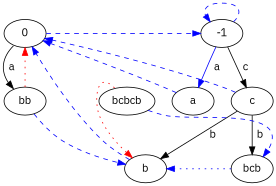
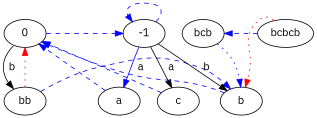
edge "0" -> "bb": label "  a  " -> "  b  "
edge "-1" -> "c": label "  c   " -> "  a  "
edge "c" -> "bcb": removed, label "b"
edge "c" -> "b": now "-1" -> "b"
